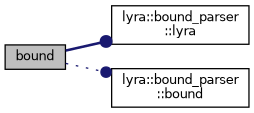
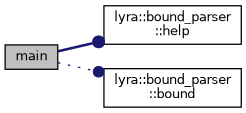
node "lyra::bound_parser ::lyra": label "lyra::bound_parser ::lyra" -> "lyra::bound_parser ::help"
node "bound": label "bound" -> "main"
